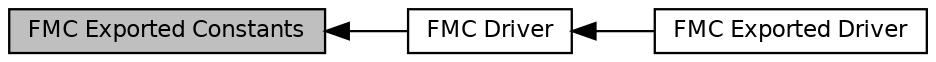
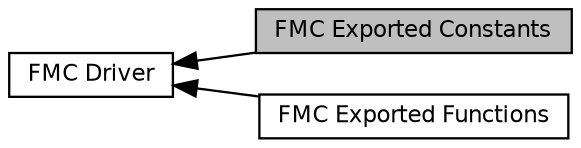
edge "FMC Driver" -> "FMC Exported Constants": reversed
node "FMC Exported Driver": label "FMC Exported Driver" -> "FMC Exported Functions"
